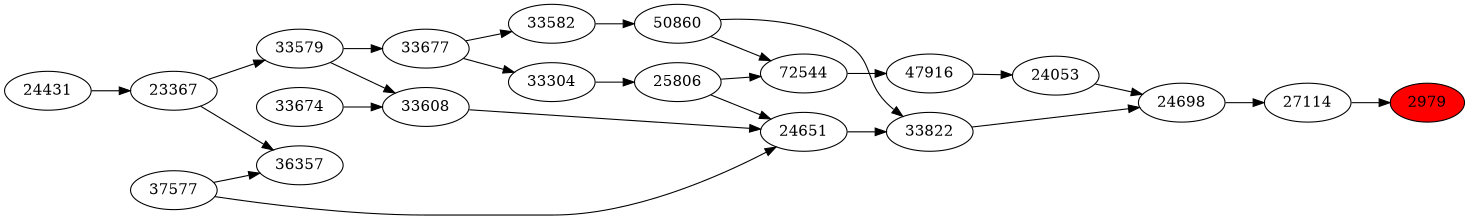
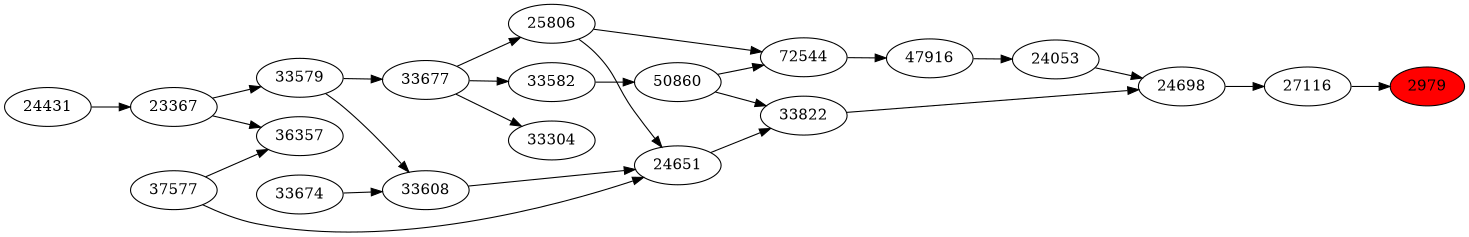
edge "33304" -> "25806": now "33677" -> "25806"
node "27114": label "27114" -> "27116"
